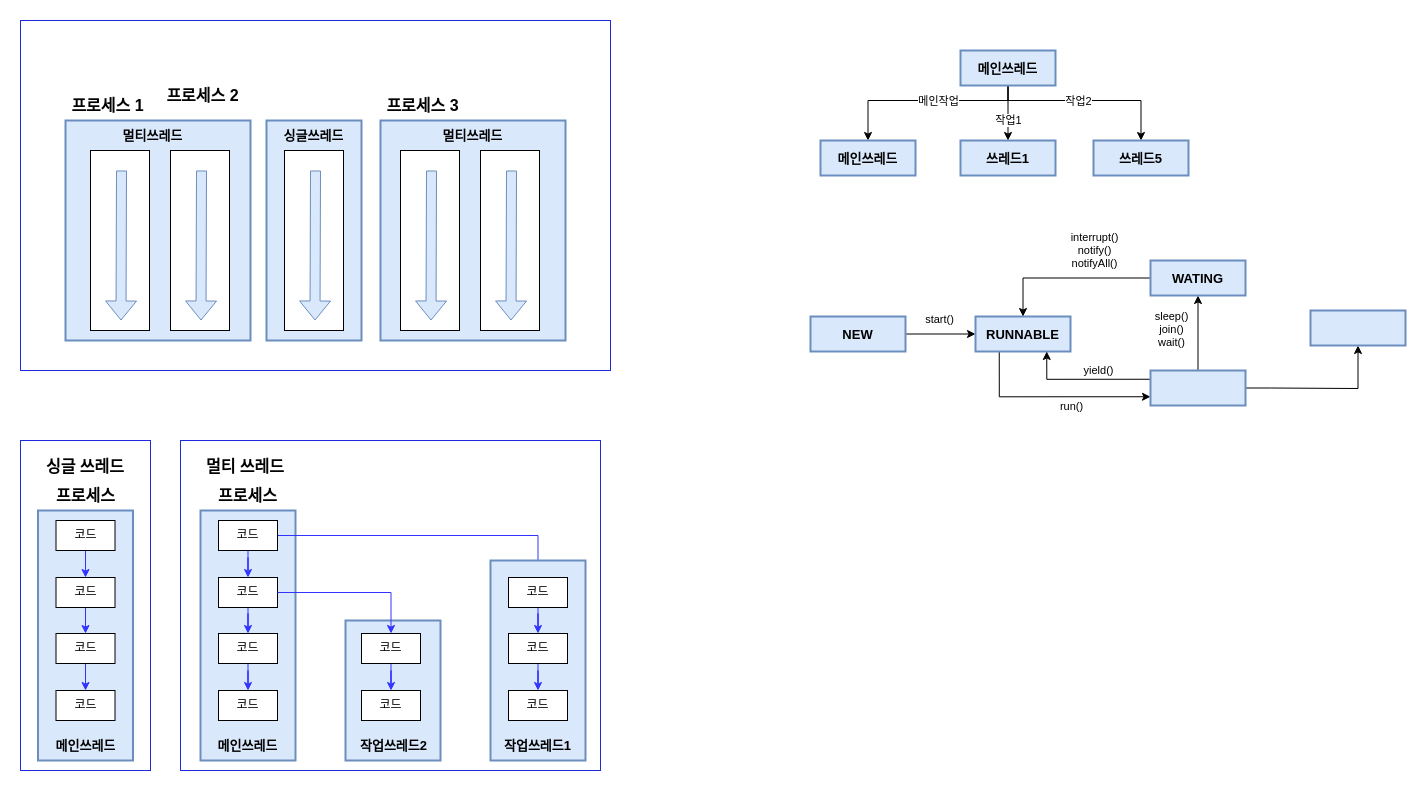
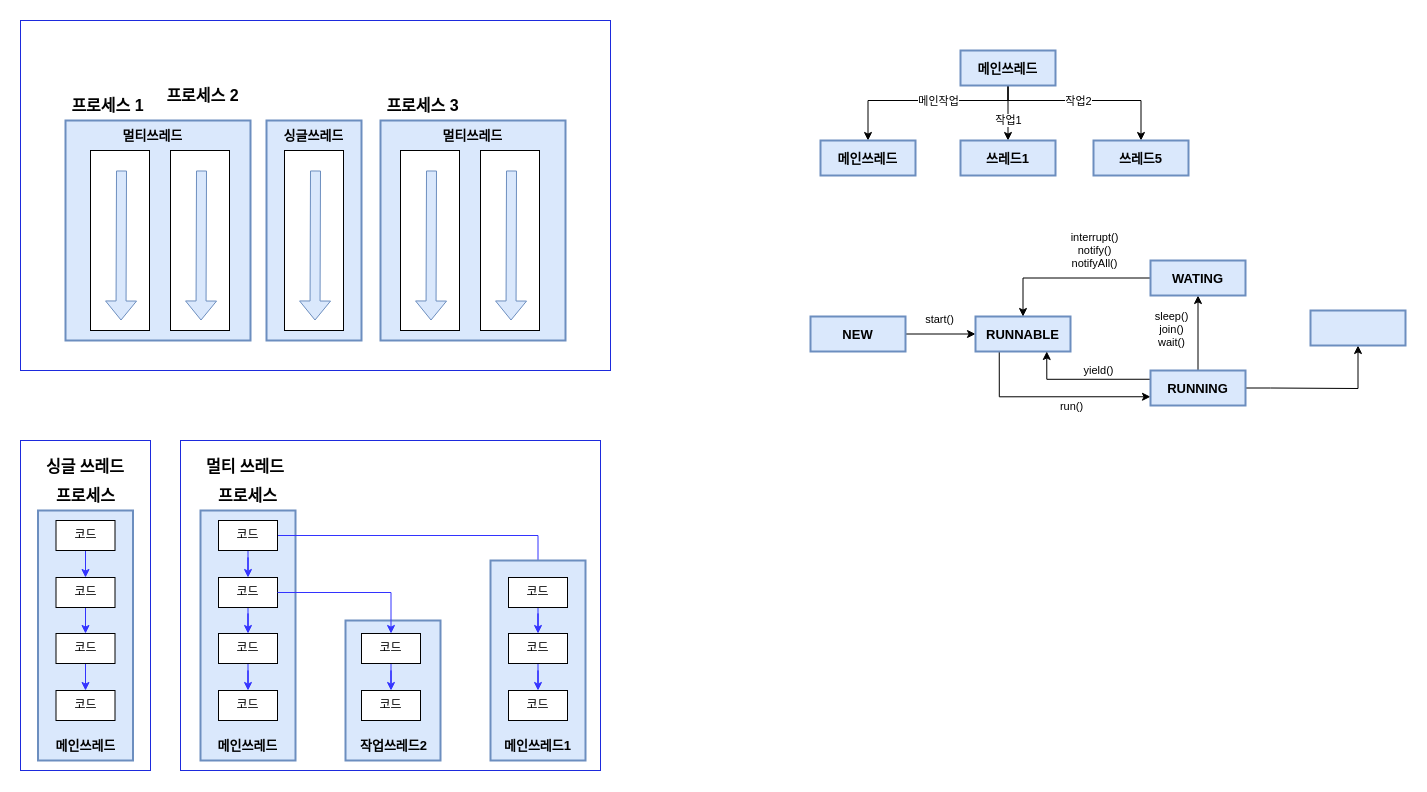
node "RUNNING": added
node "작업쓰레드1": label "작업쓰레드1" -> "메인쓰레드1"
